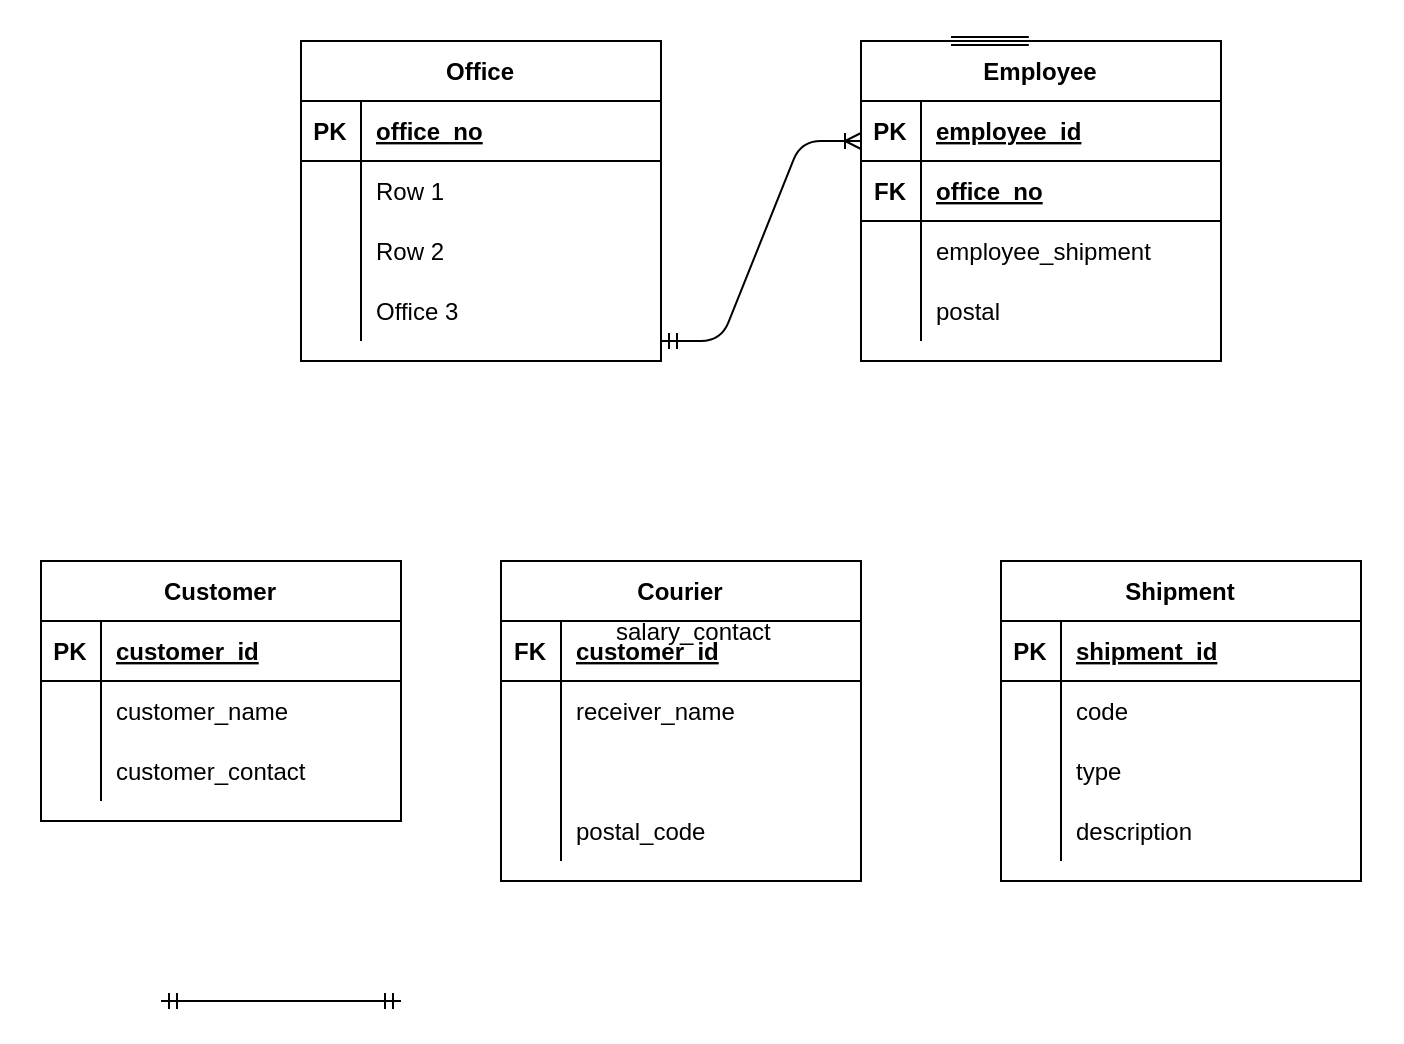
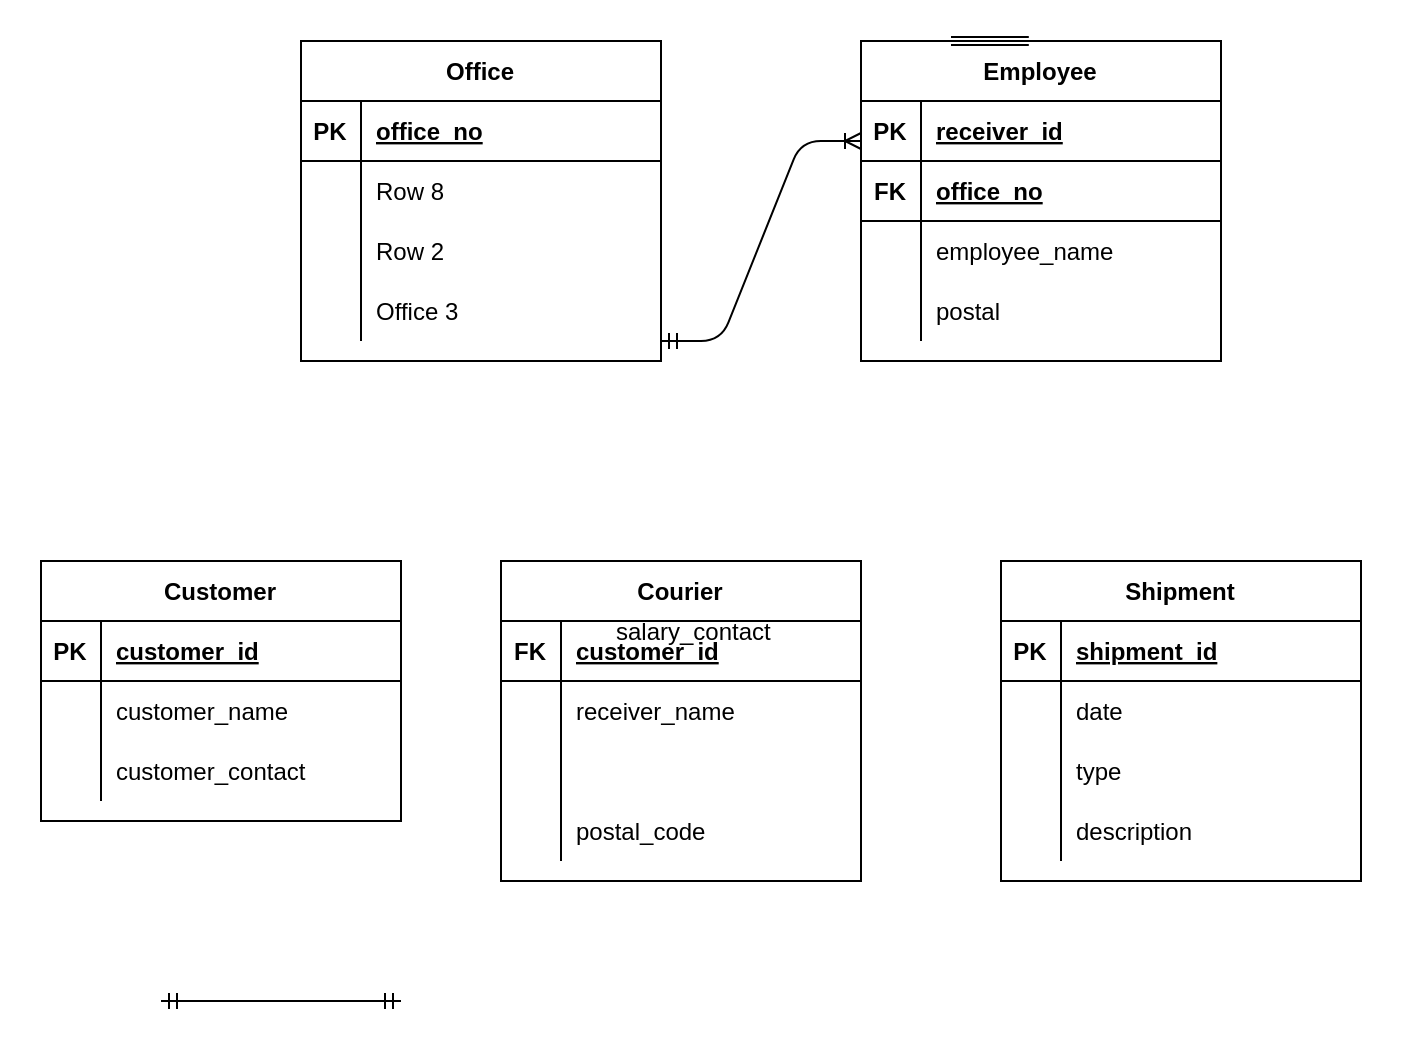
node "employee_id": label "employee_id" -> "receiver_id"
node "Row 1": label "Row 1" -> "Row 8"
node "employee_shipment": label "employee_shipment" -> "employee_name"
node "code": label "code" -> "date"
